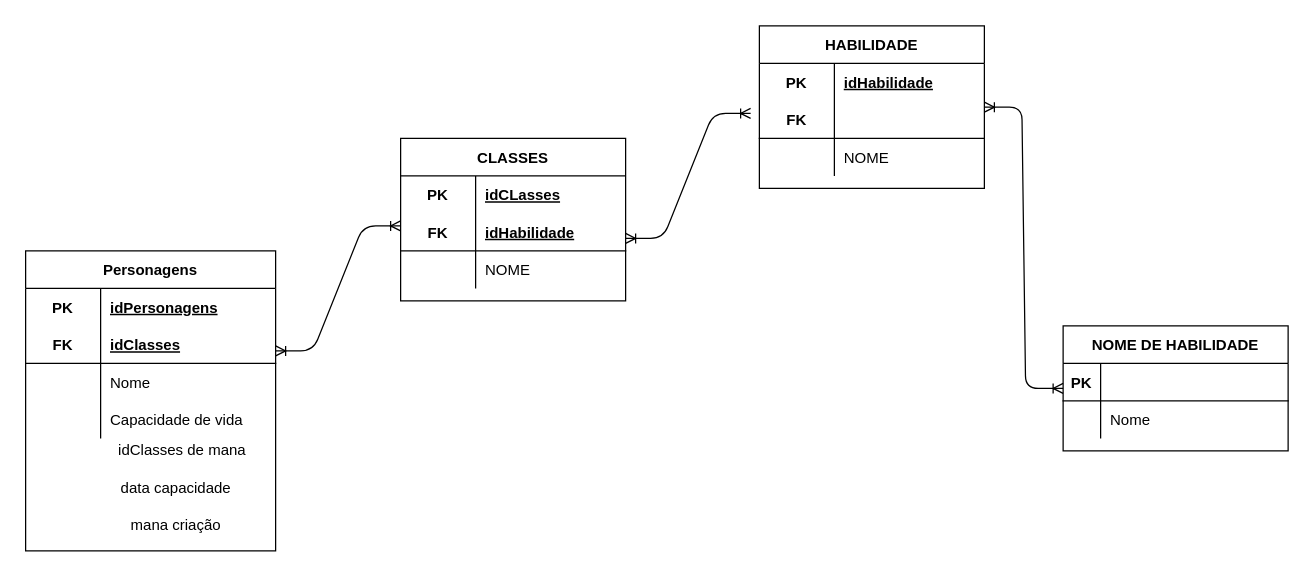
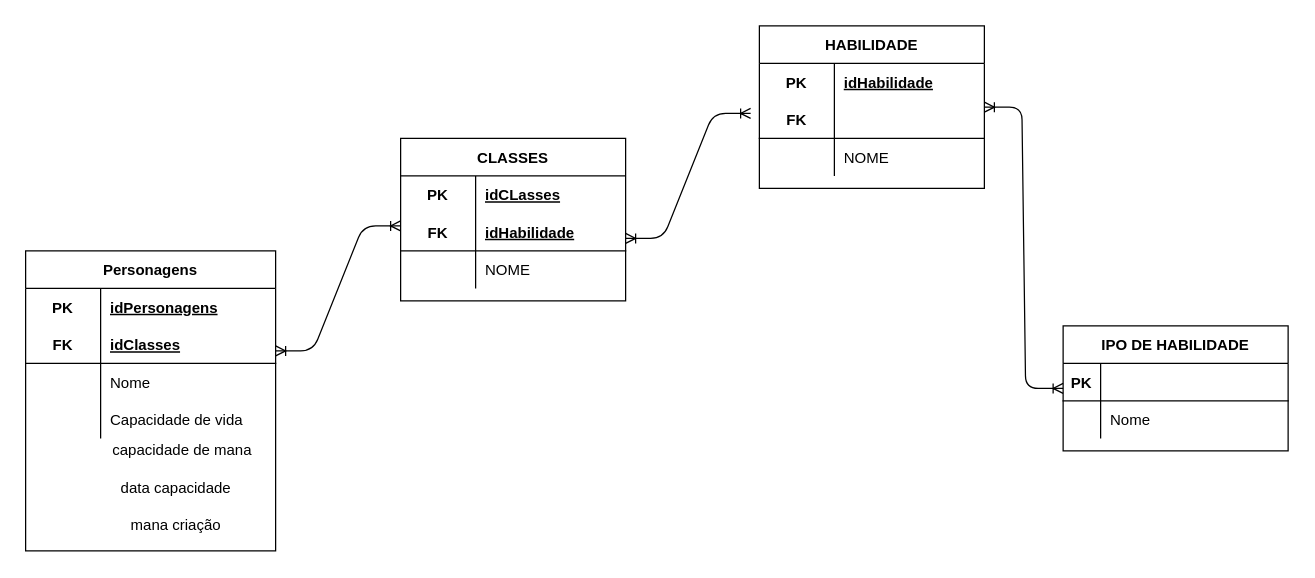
node "NOME DE HABILIDADE": label "NOME DE HABILIDADE" -> "IPO DE HABILIDADE"
node "idClasses de mana": label "idClasses de mana" -> "capacidade de mana"
